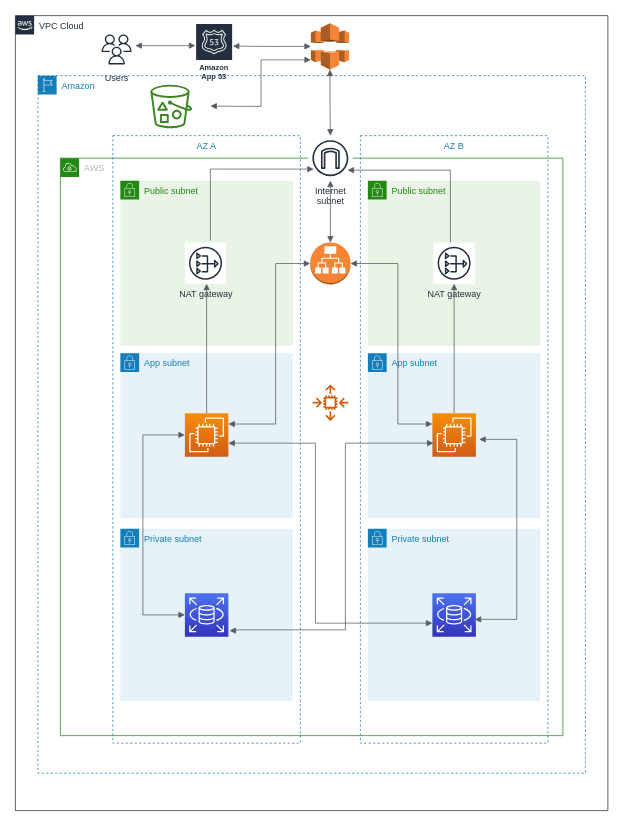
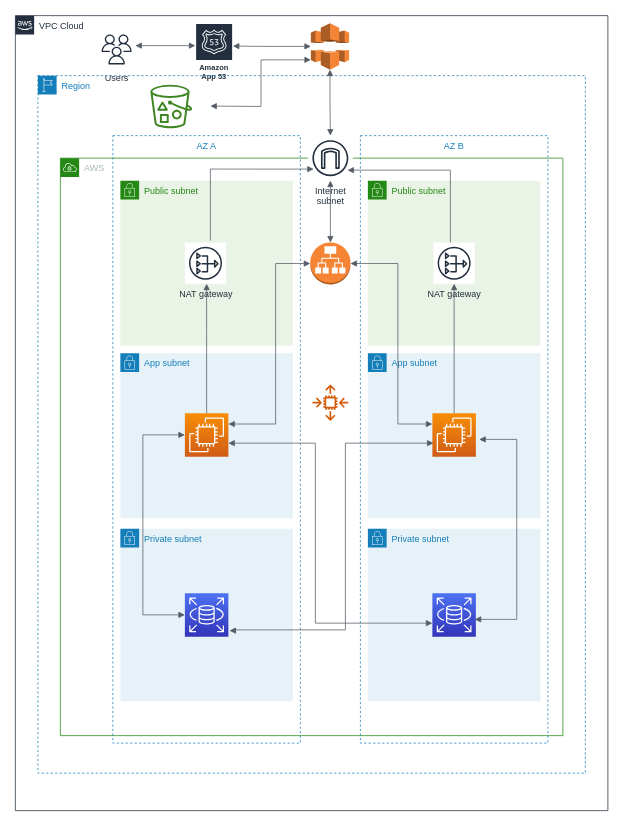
node "Amazon": label "Amazon" -> "Region"
